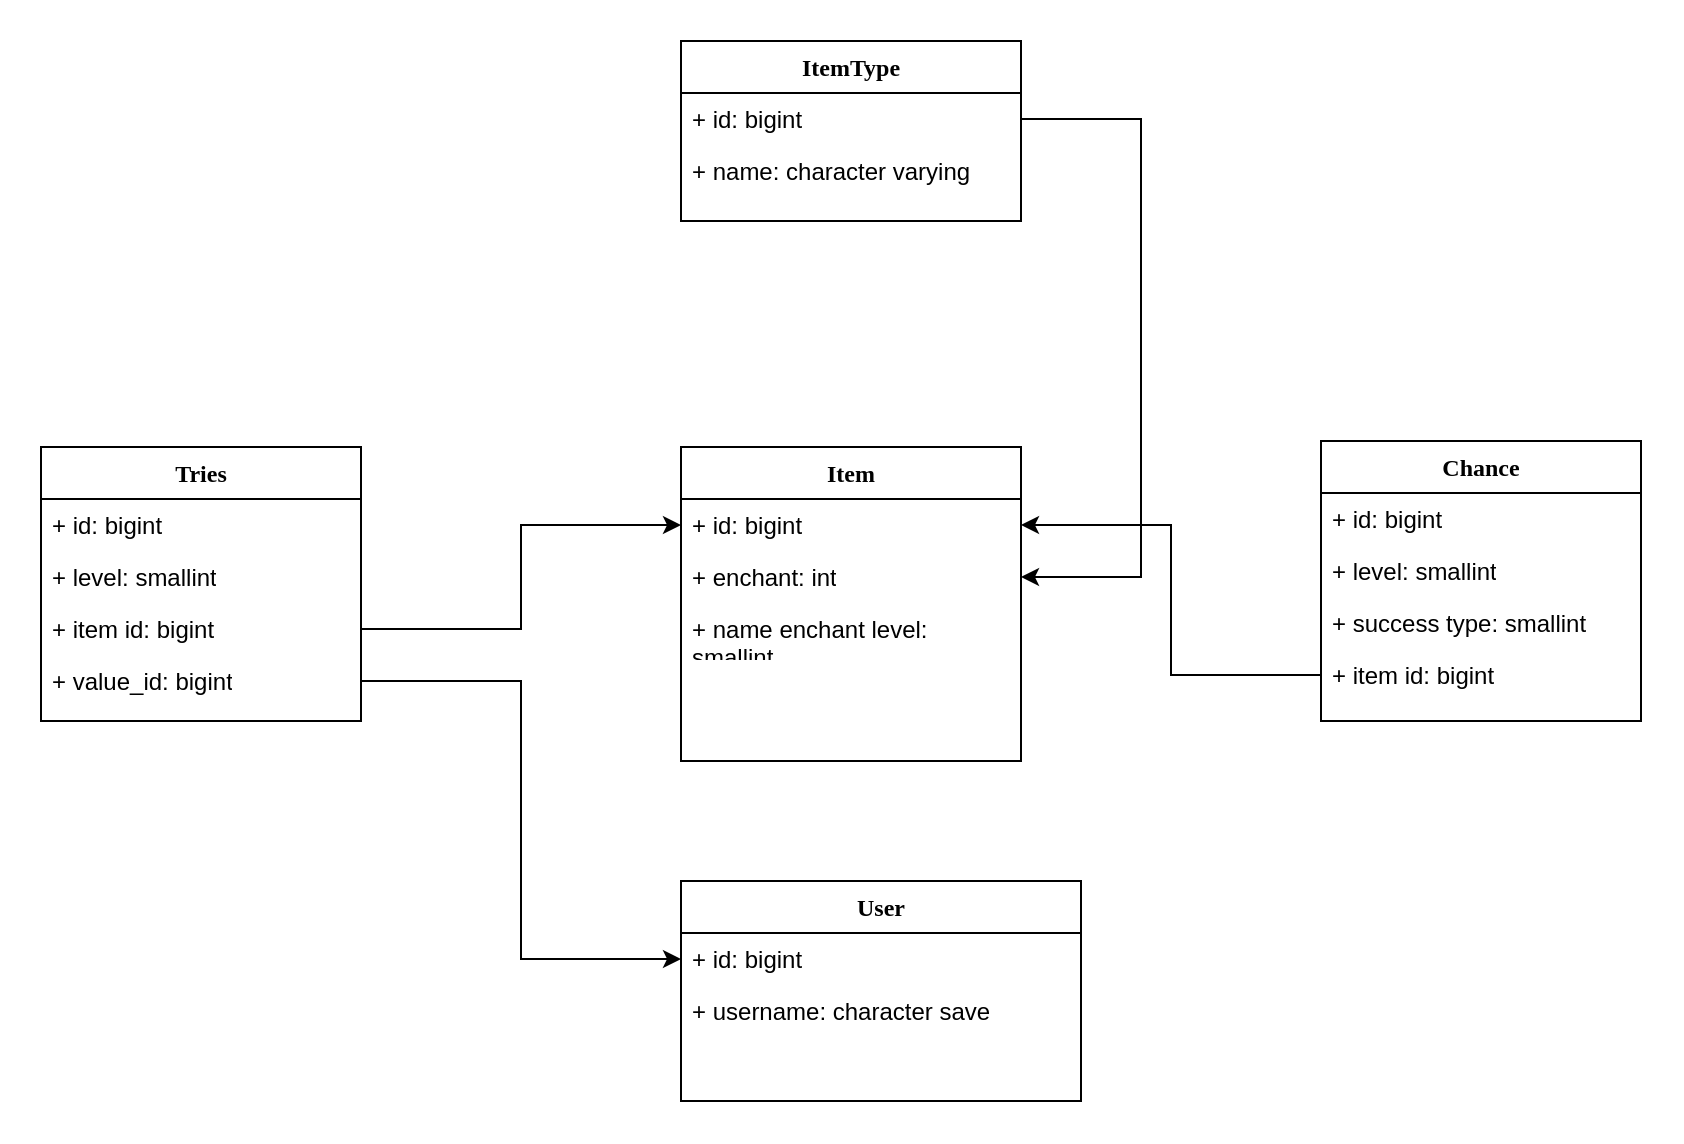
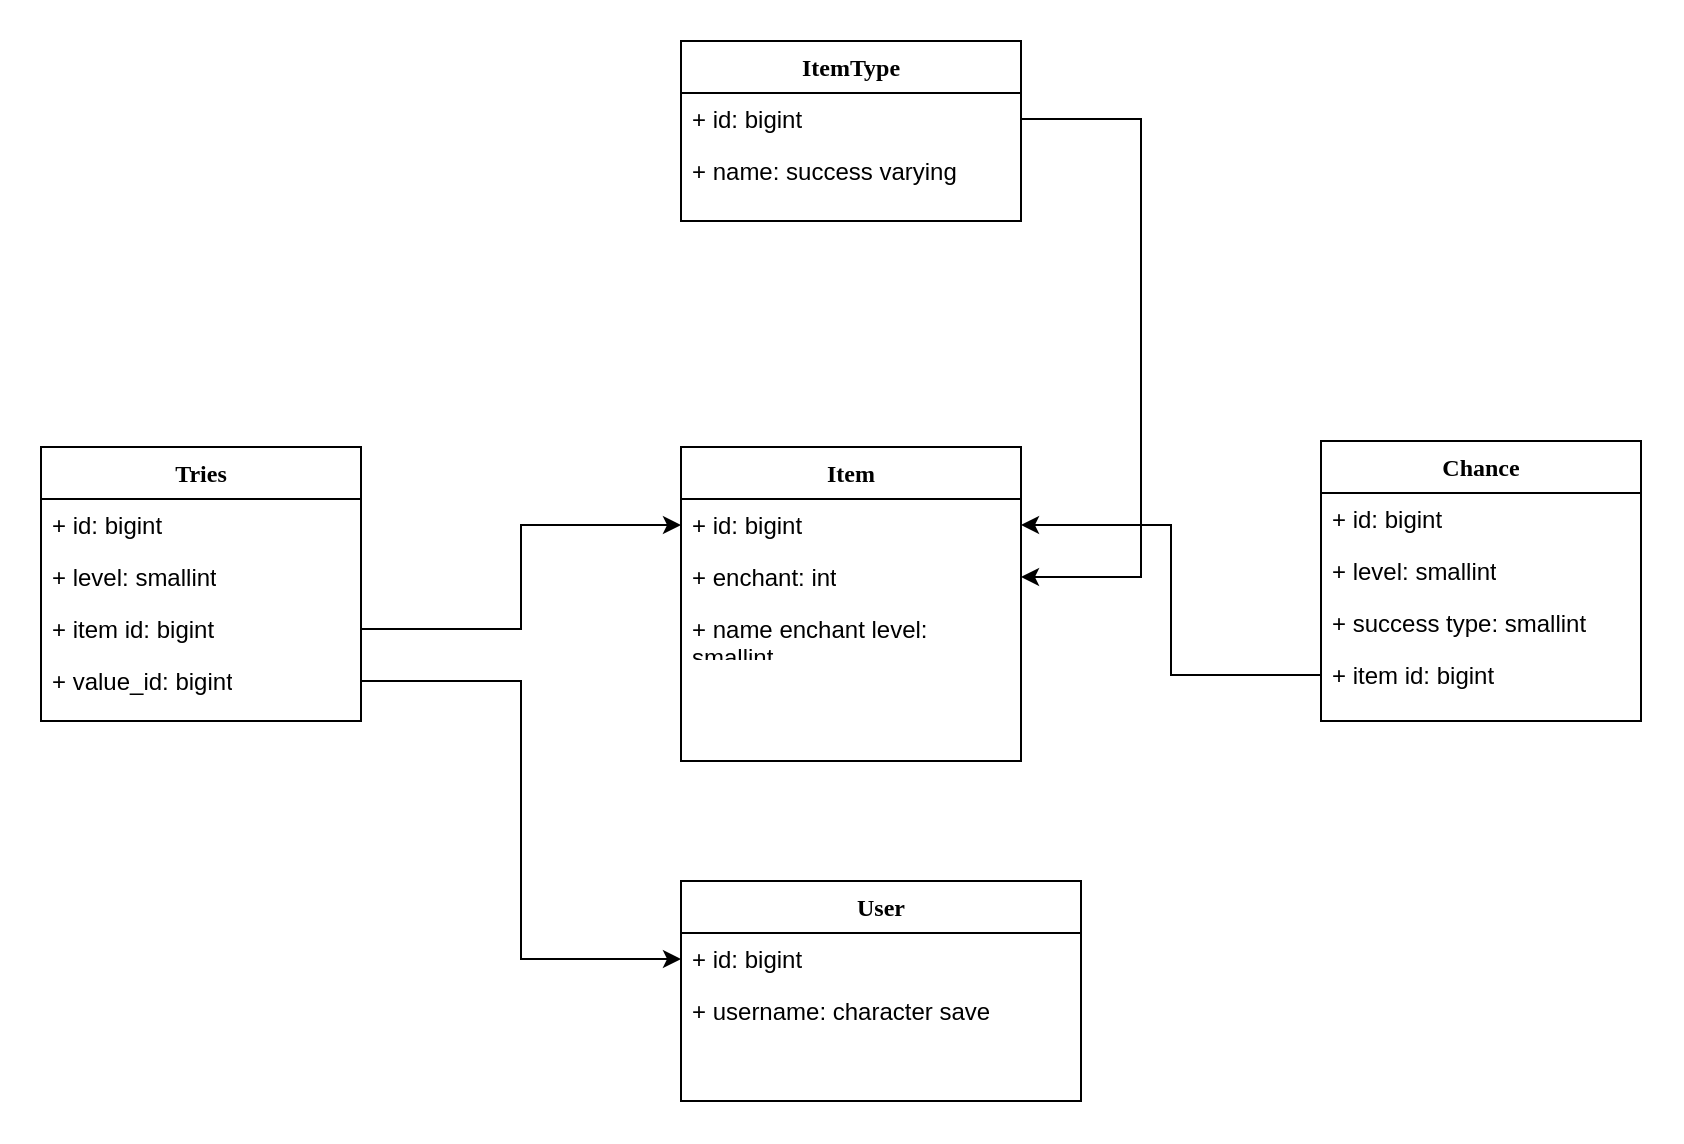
node "+ name: character varying": label "+ name: character varying" -> "+ name: success varying"
